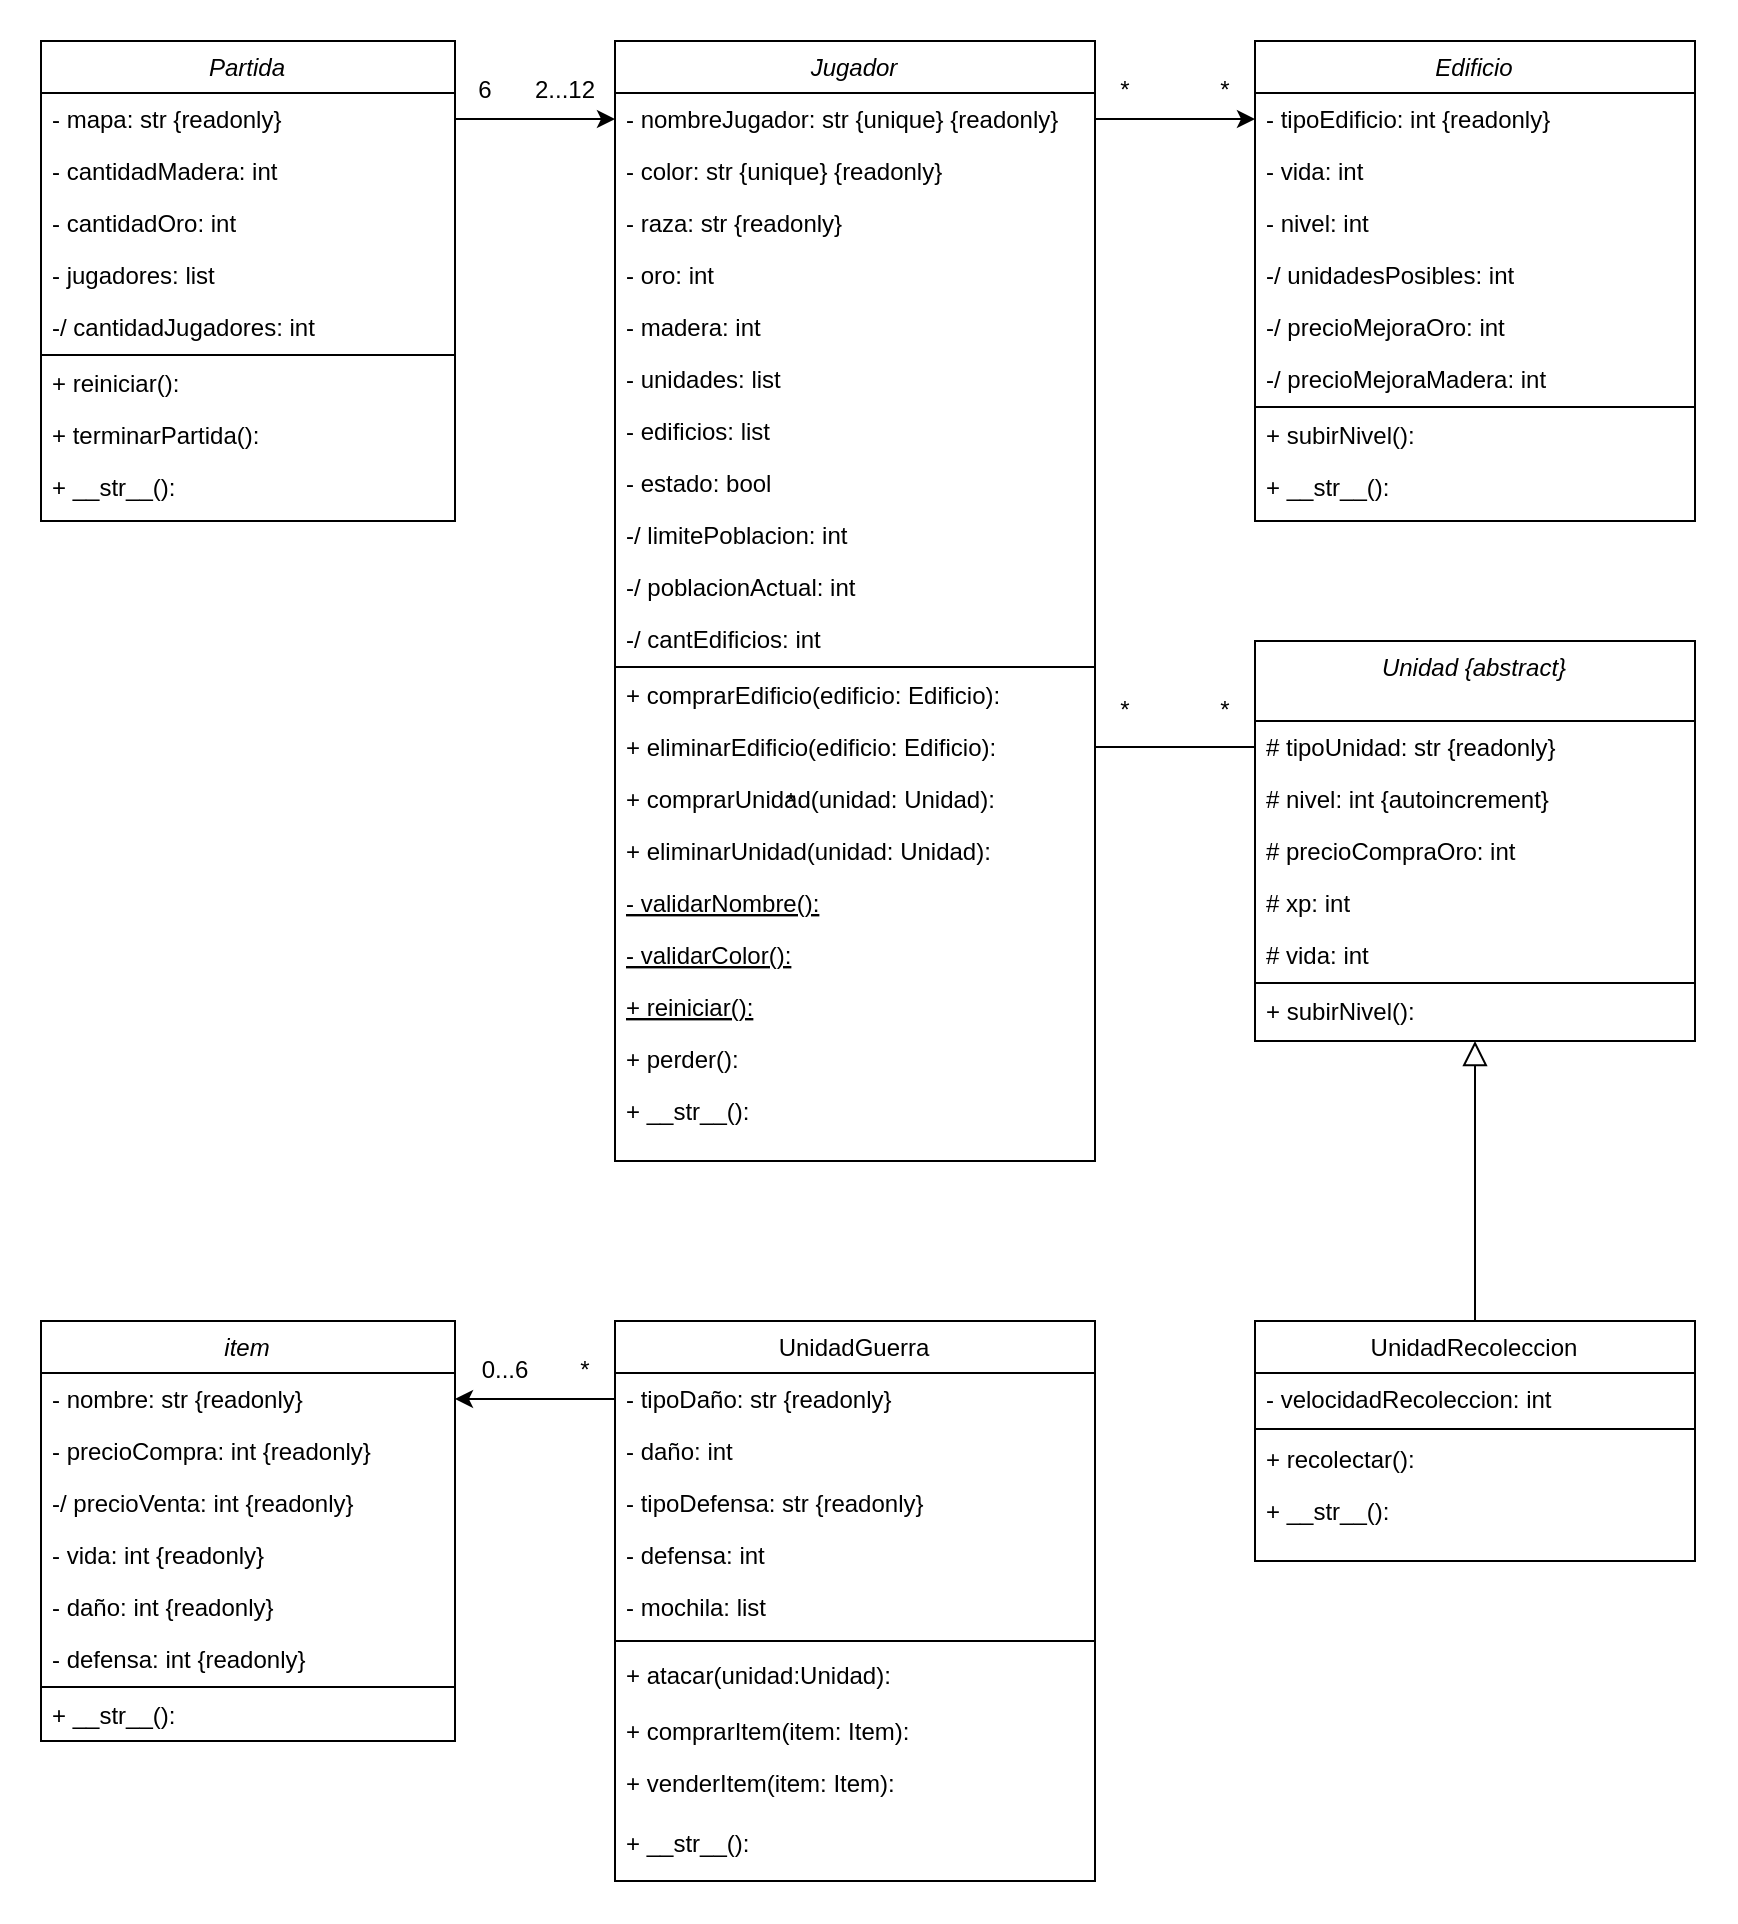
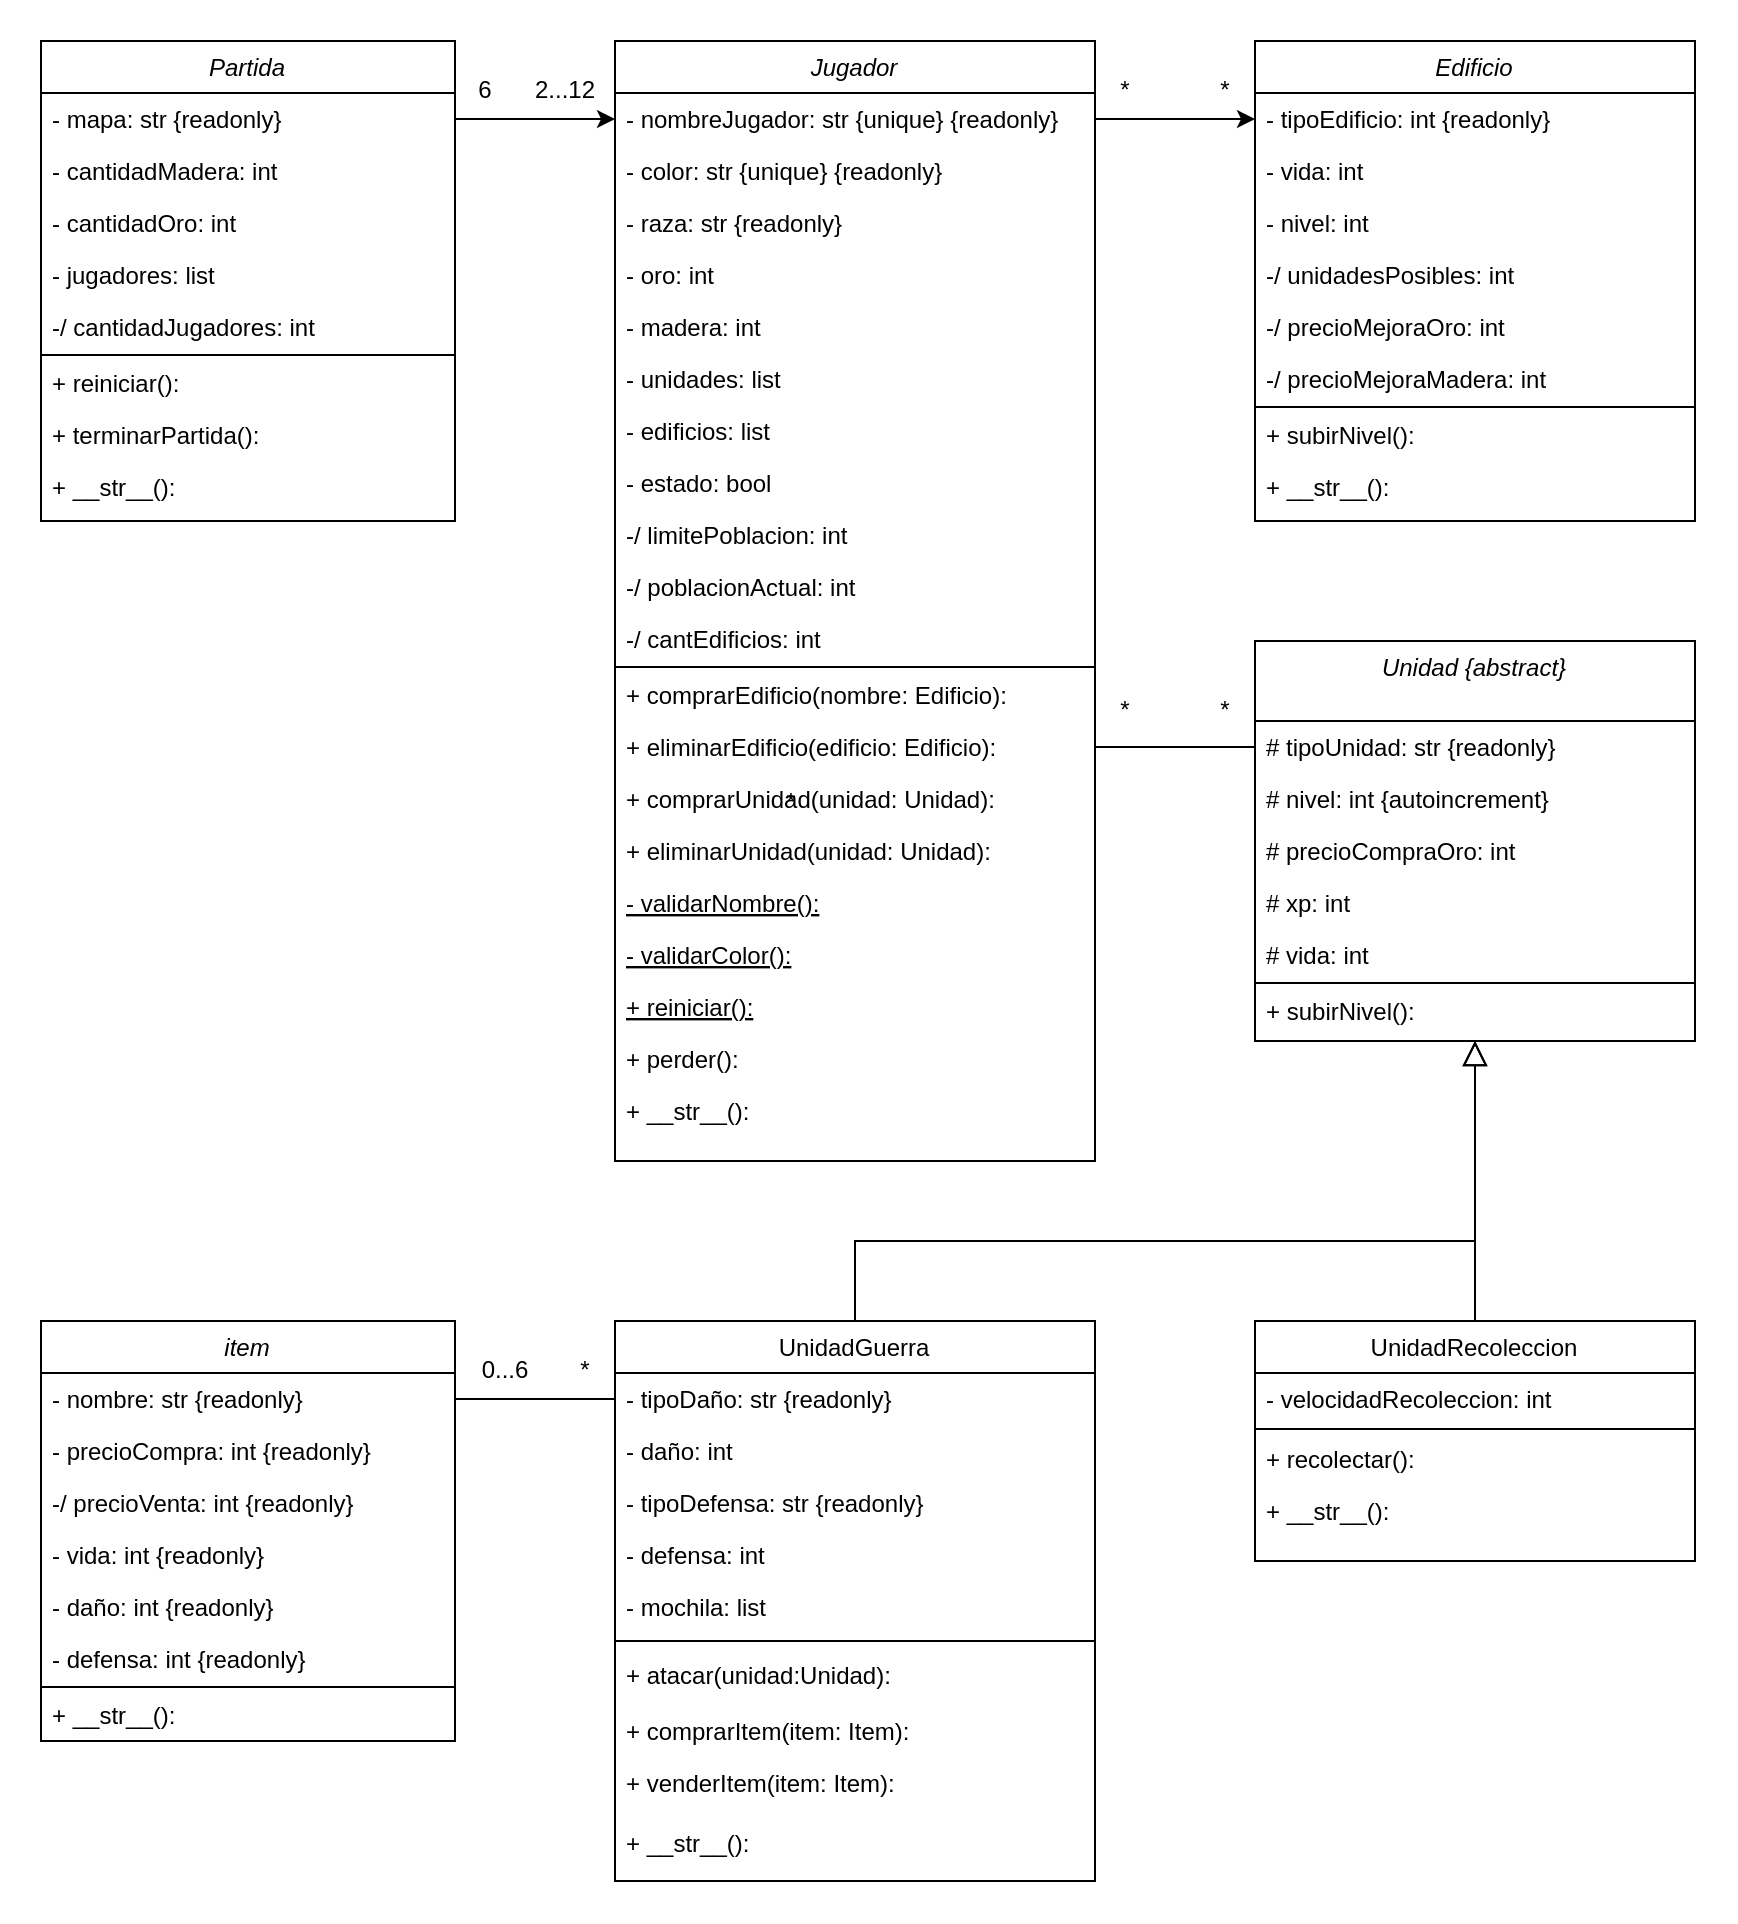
node "+ comprarEdificio(edificio: Edificio):": label "+ comprarEdificio(edificio: Edificio):" -> "+ comprarEdificio(nombre: Edificio):"
edge "UnidadGuerra" -> "Unidad {abstract}": added
edge "- tipoDaño: str {readonly}" -> "- nombre: str {readonly}": arrowhead classic -> none
